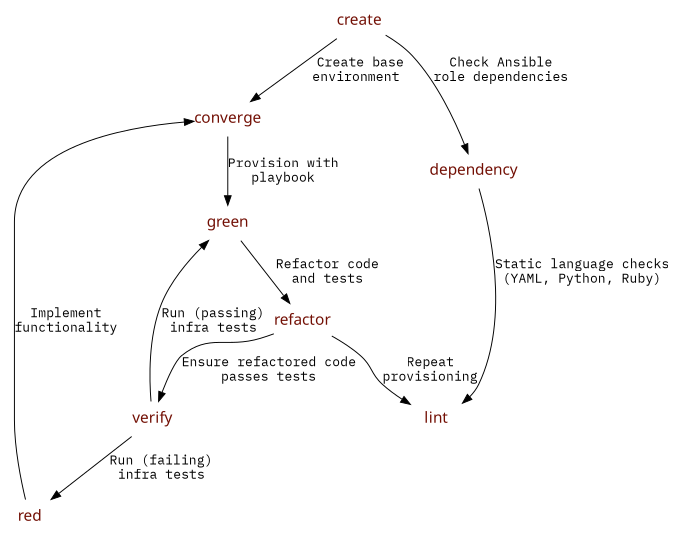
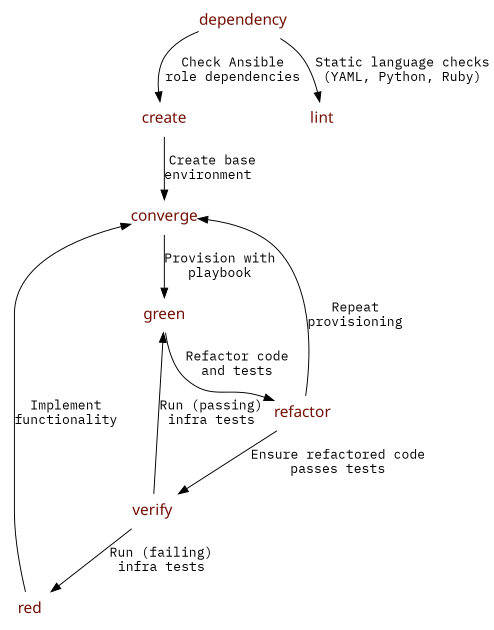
edge "create" -> "dependency": reversed
edge "refactor" -> "lint": now "refactor" -> "converge"
